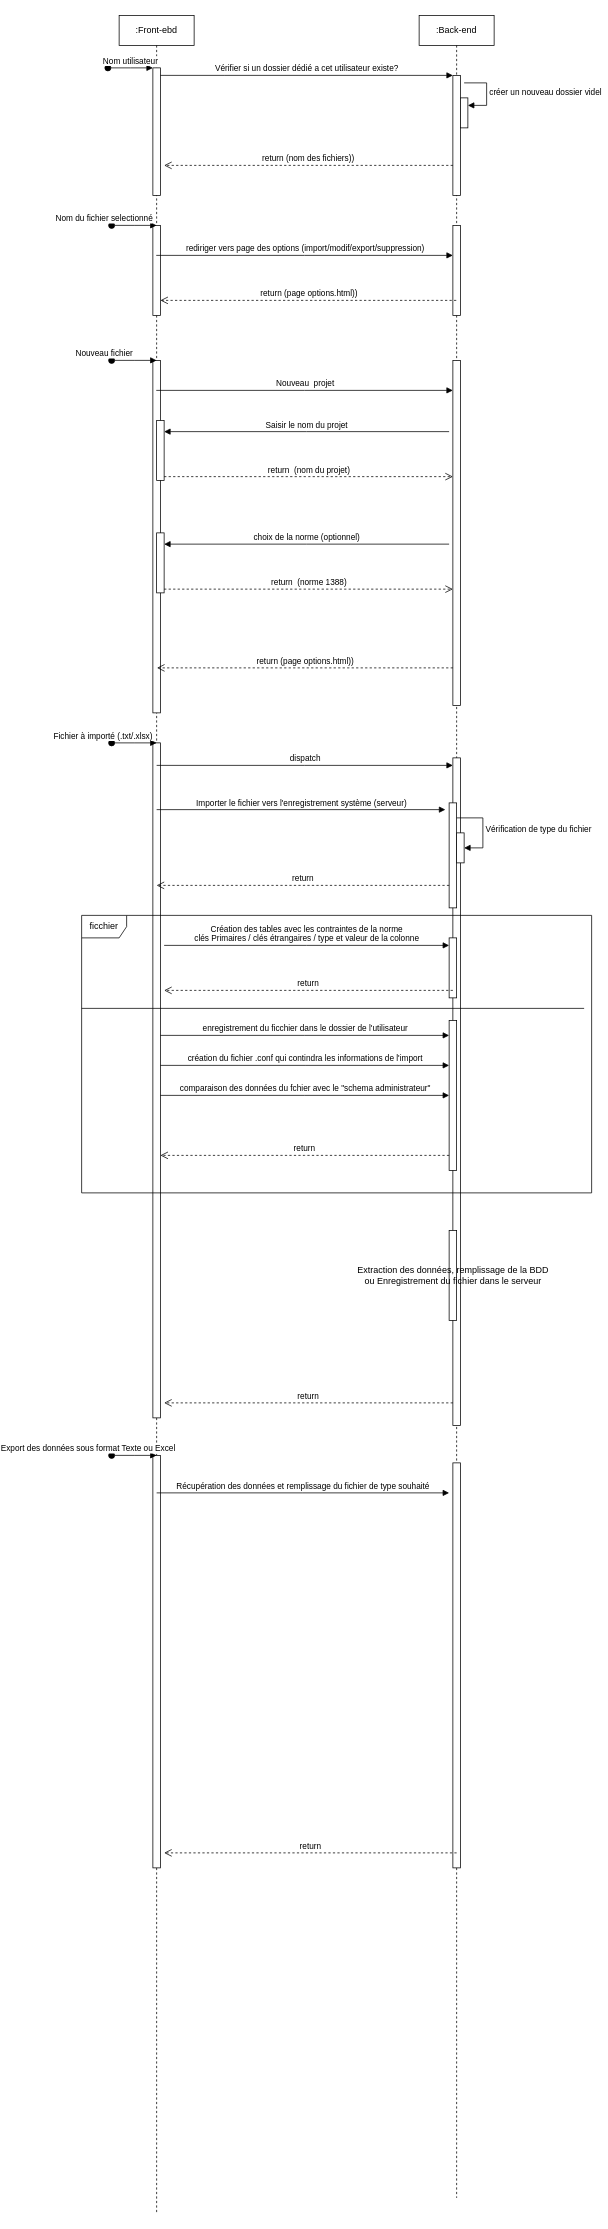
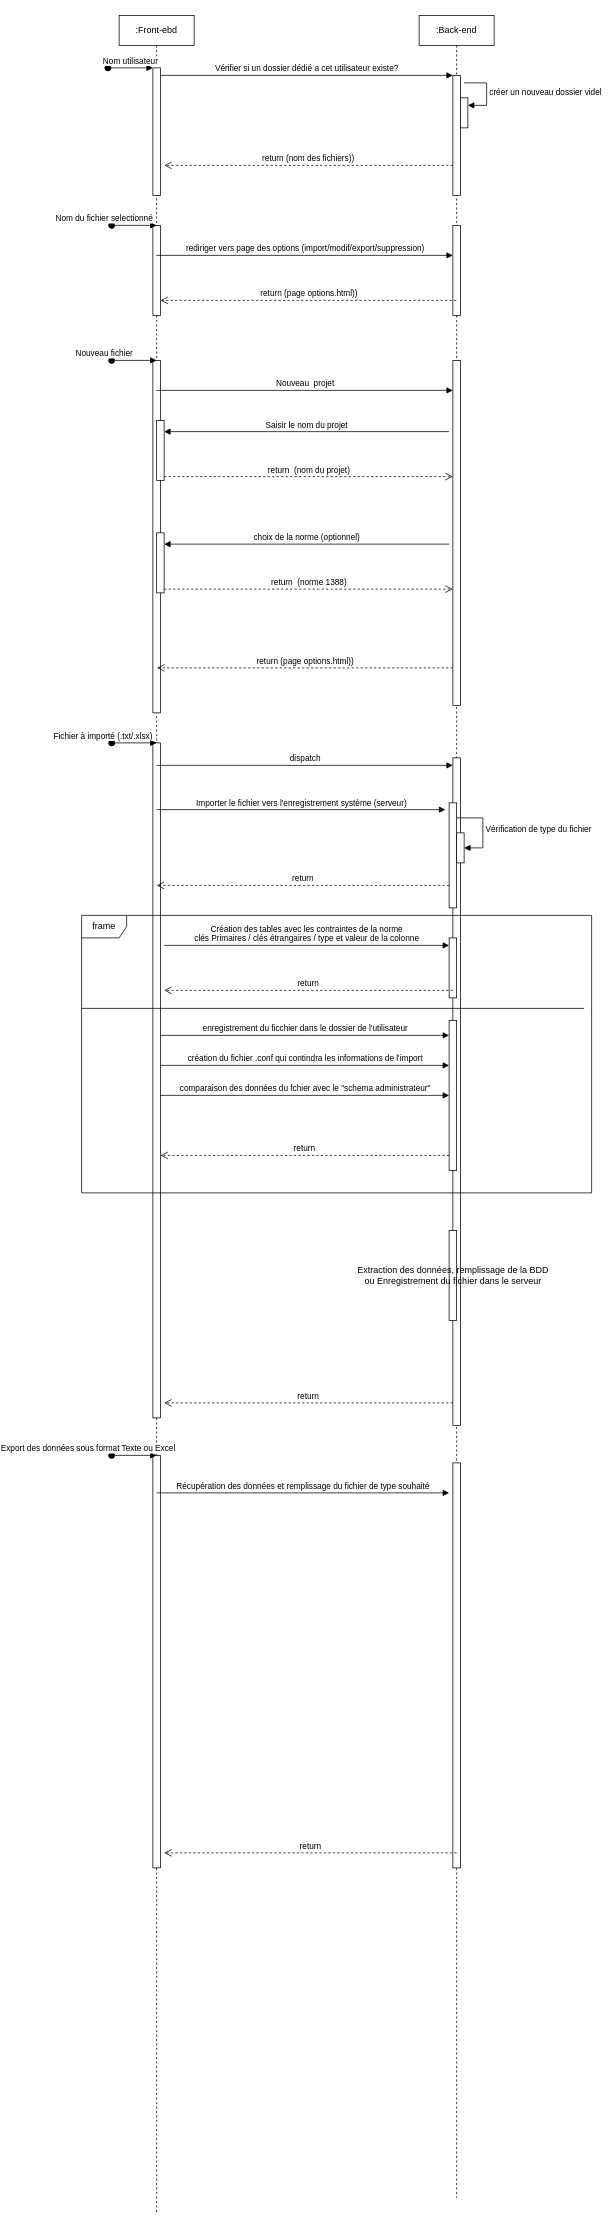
node "ficchier": label "ficchier" -> "frame"
